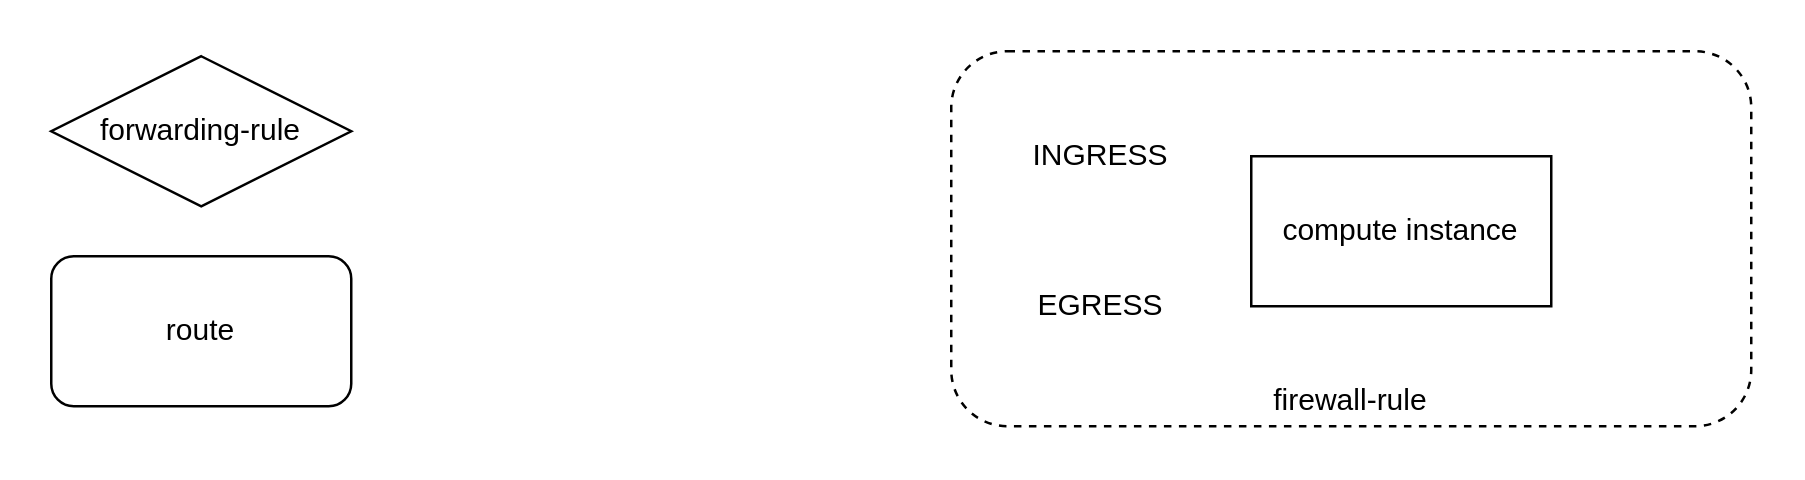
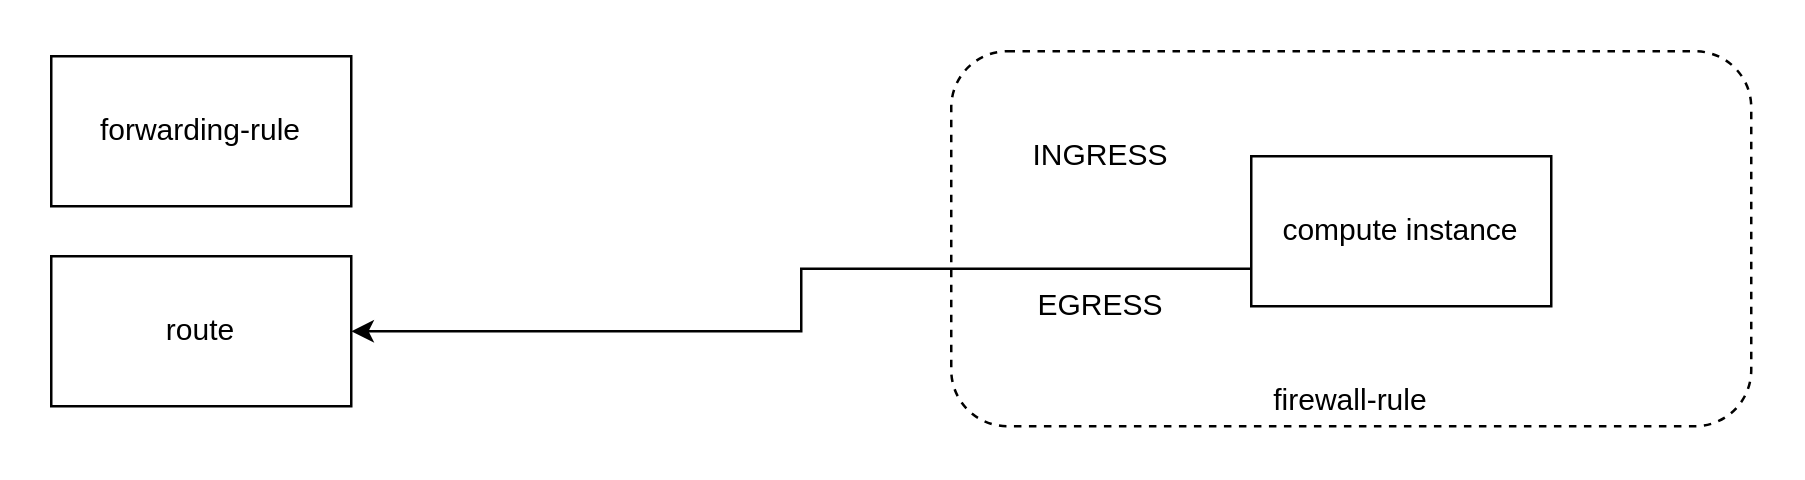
node "forwarding-rule": shape diamond -> rectangle
edge "compute instance" -> "route": added
node "route": shape rounded rectangle -> rectangle
